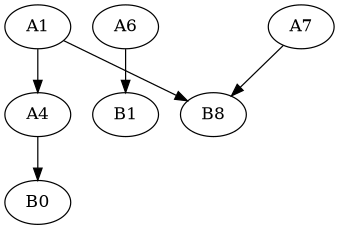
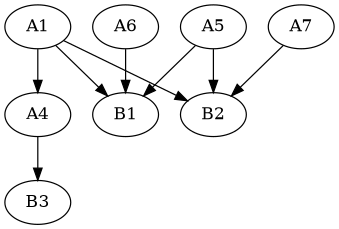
node "A5": added
edge "A1" -> "B1": added
node "B8": label "B8" -> "B2"
node "B0": label "B0" -> "B3"
